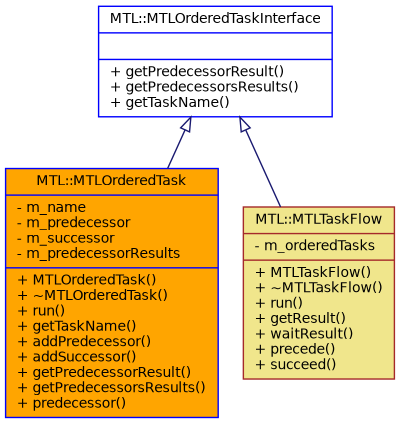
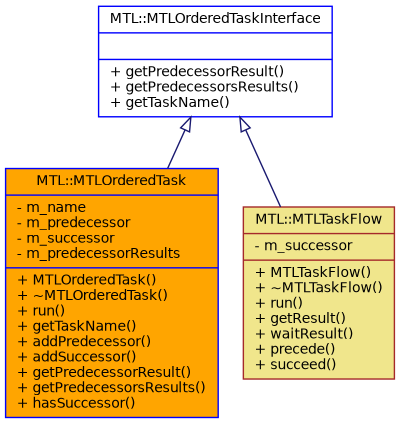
node "MTL::MTLTaskFlow": text "- m_orderedTasks" -> "- m_successor"
node "MTL::MTLOrderedTask": text "+ predecessor()" -> "+ hasSuccessor()"
